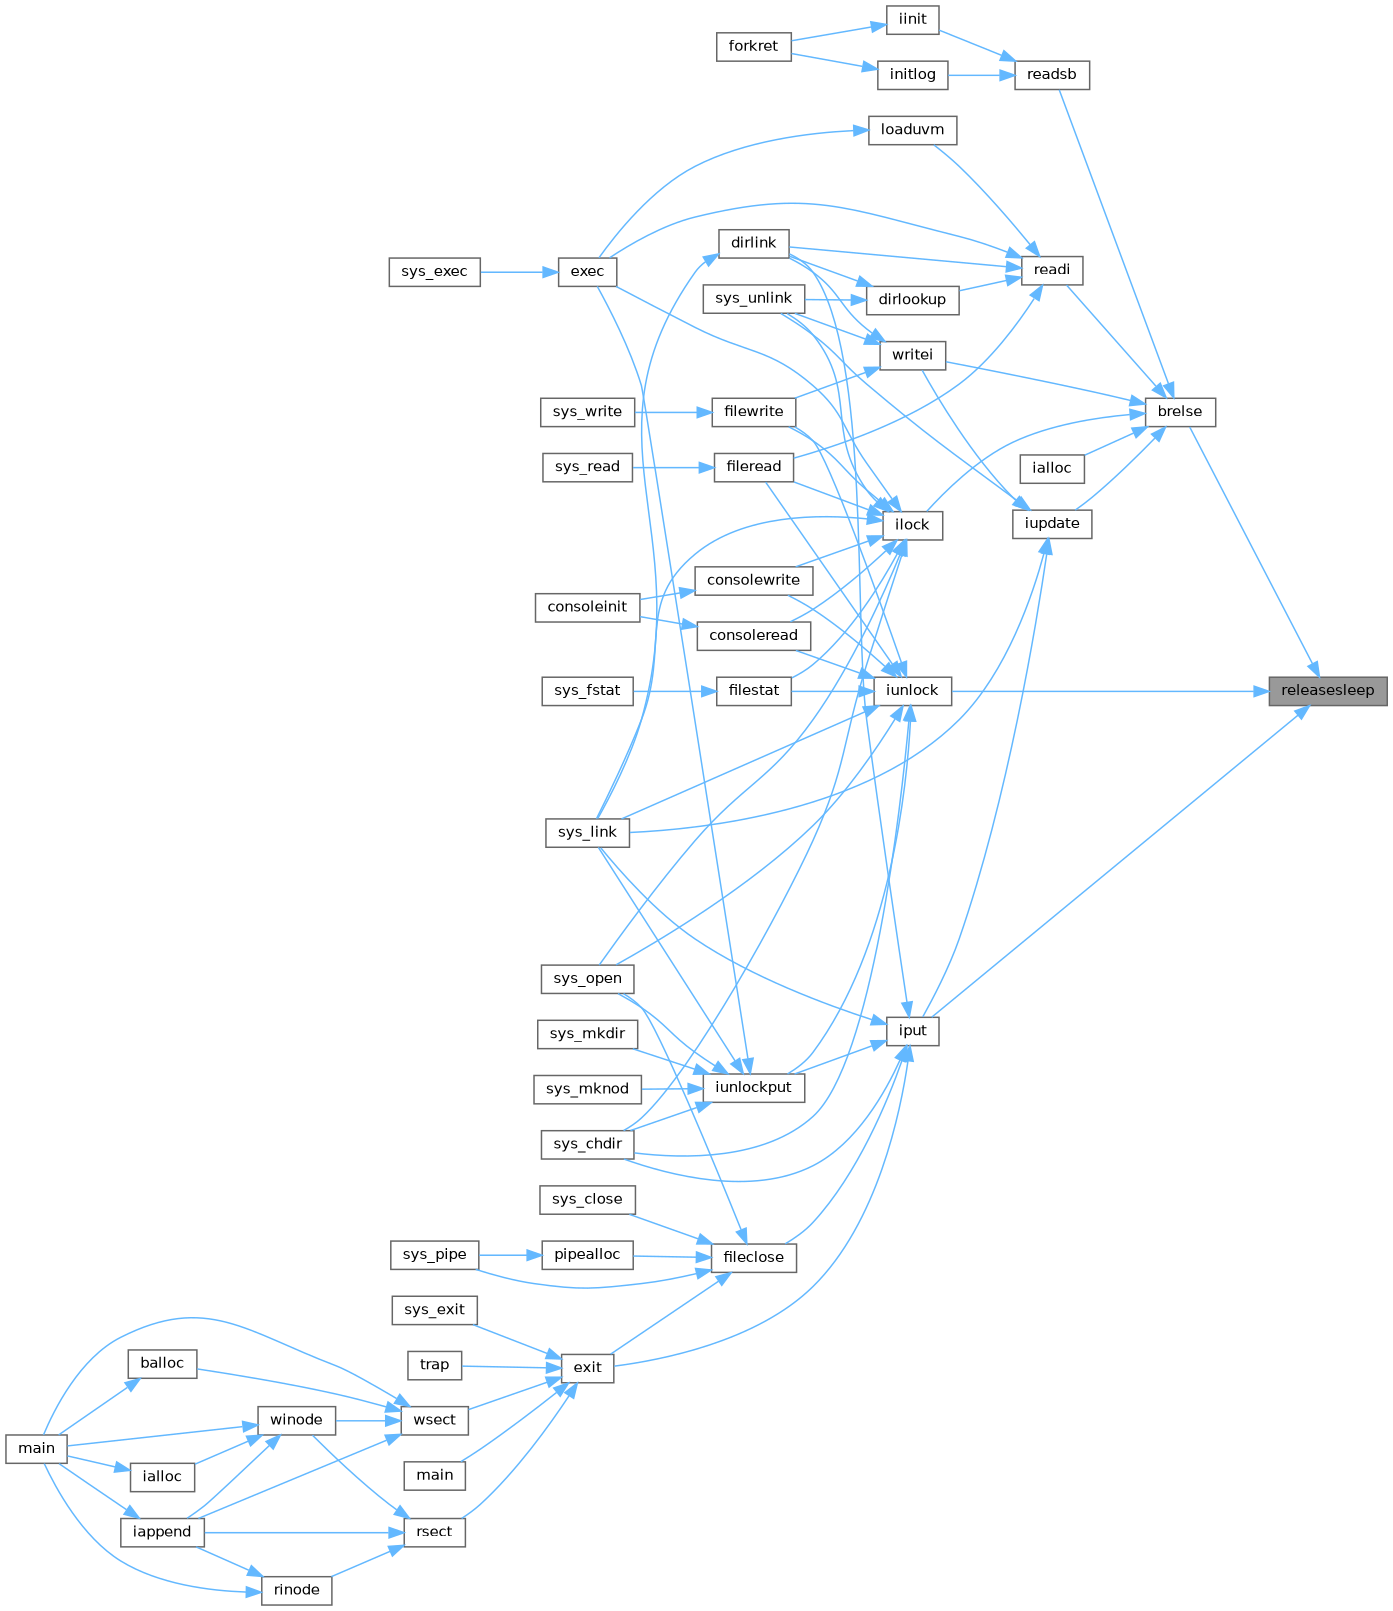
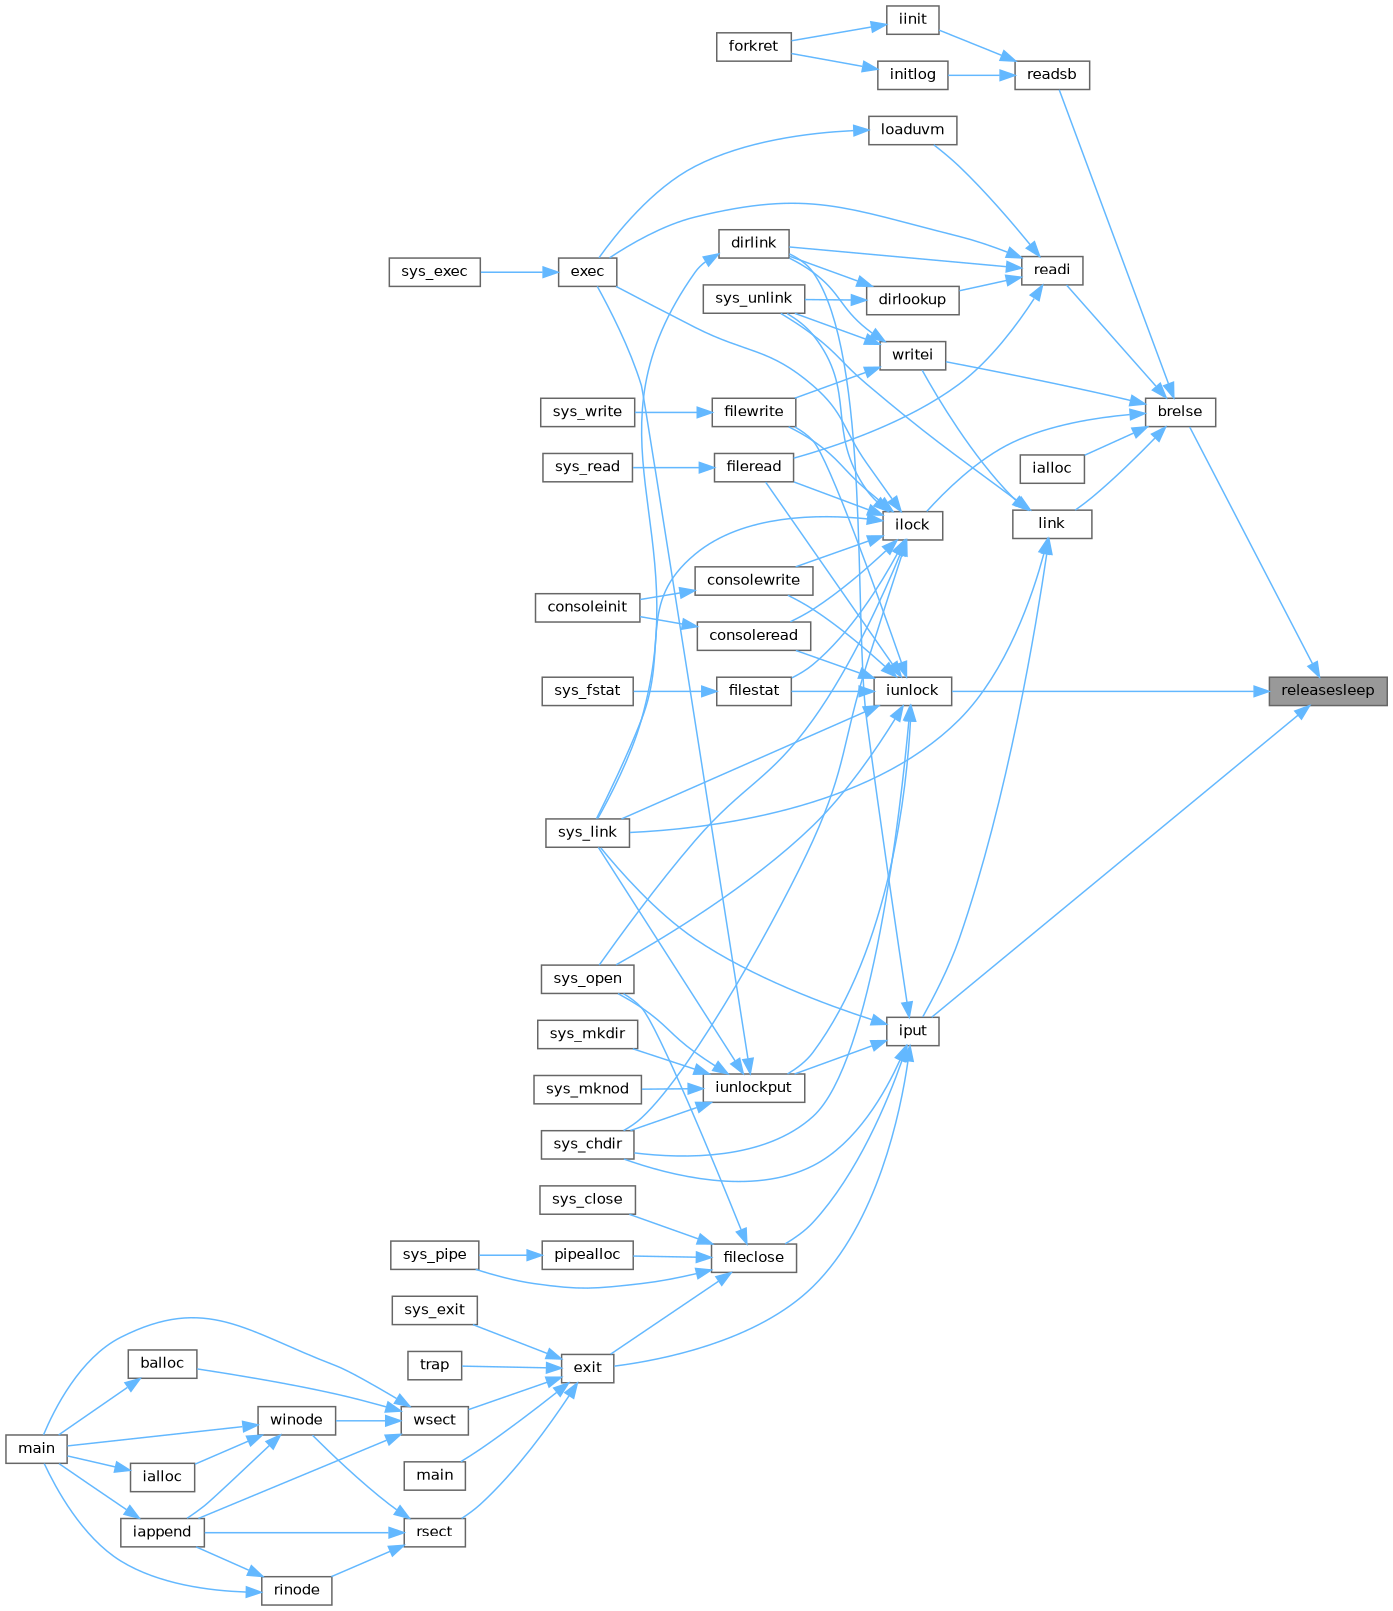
node "iupdate": label "iupdate" -> "link"
